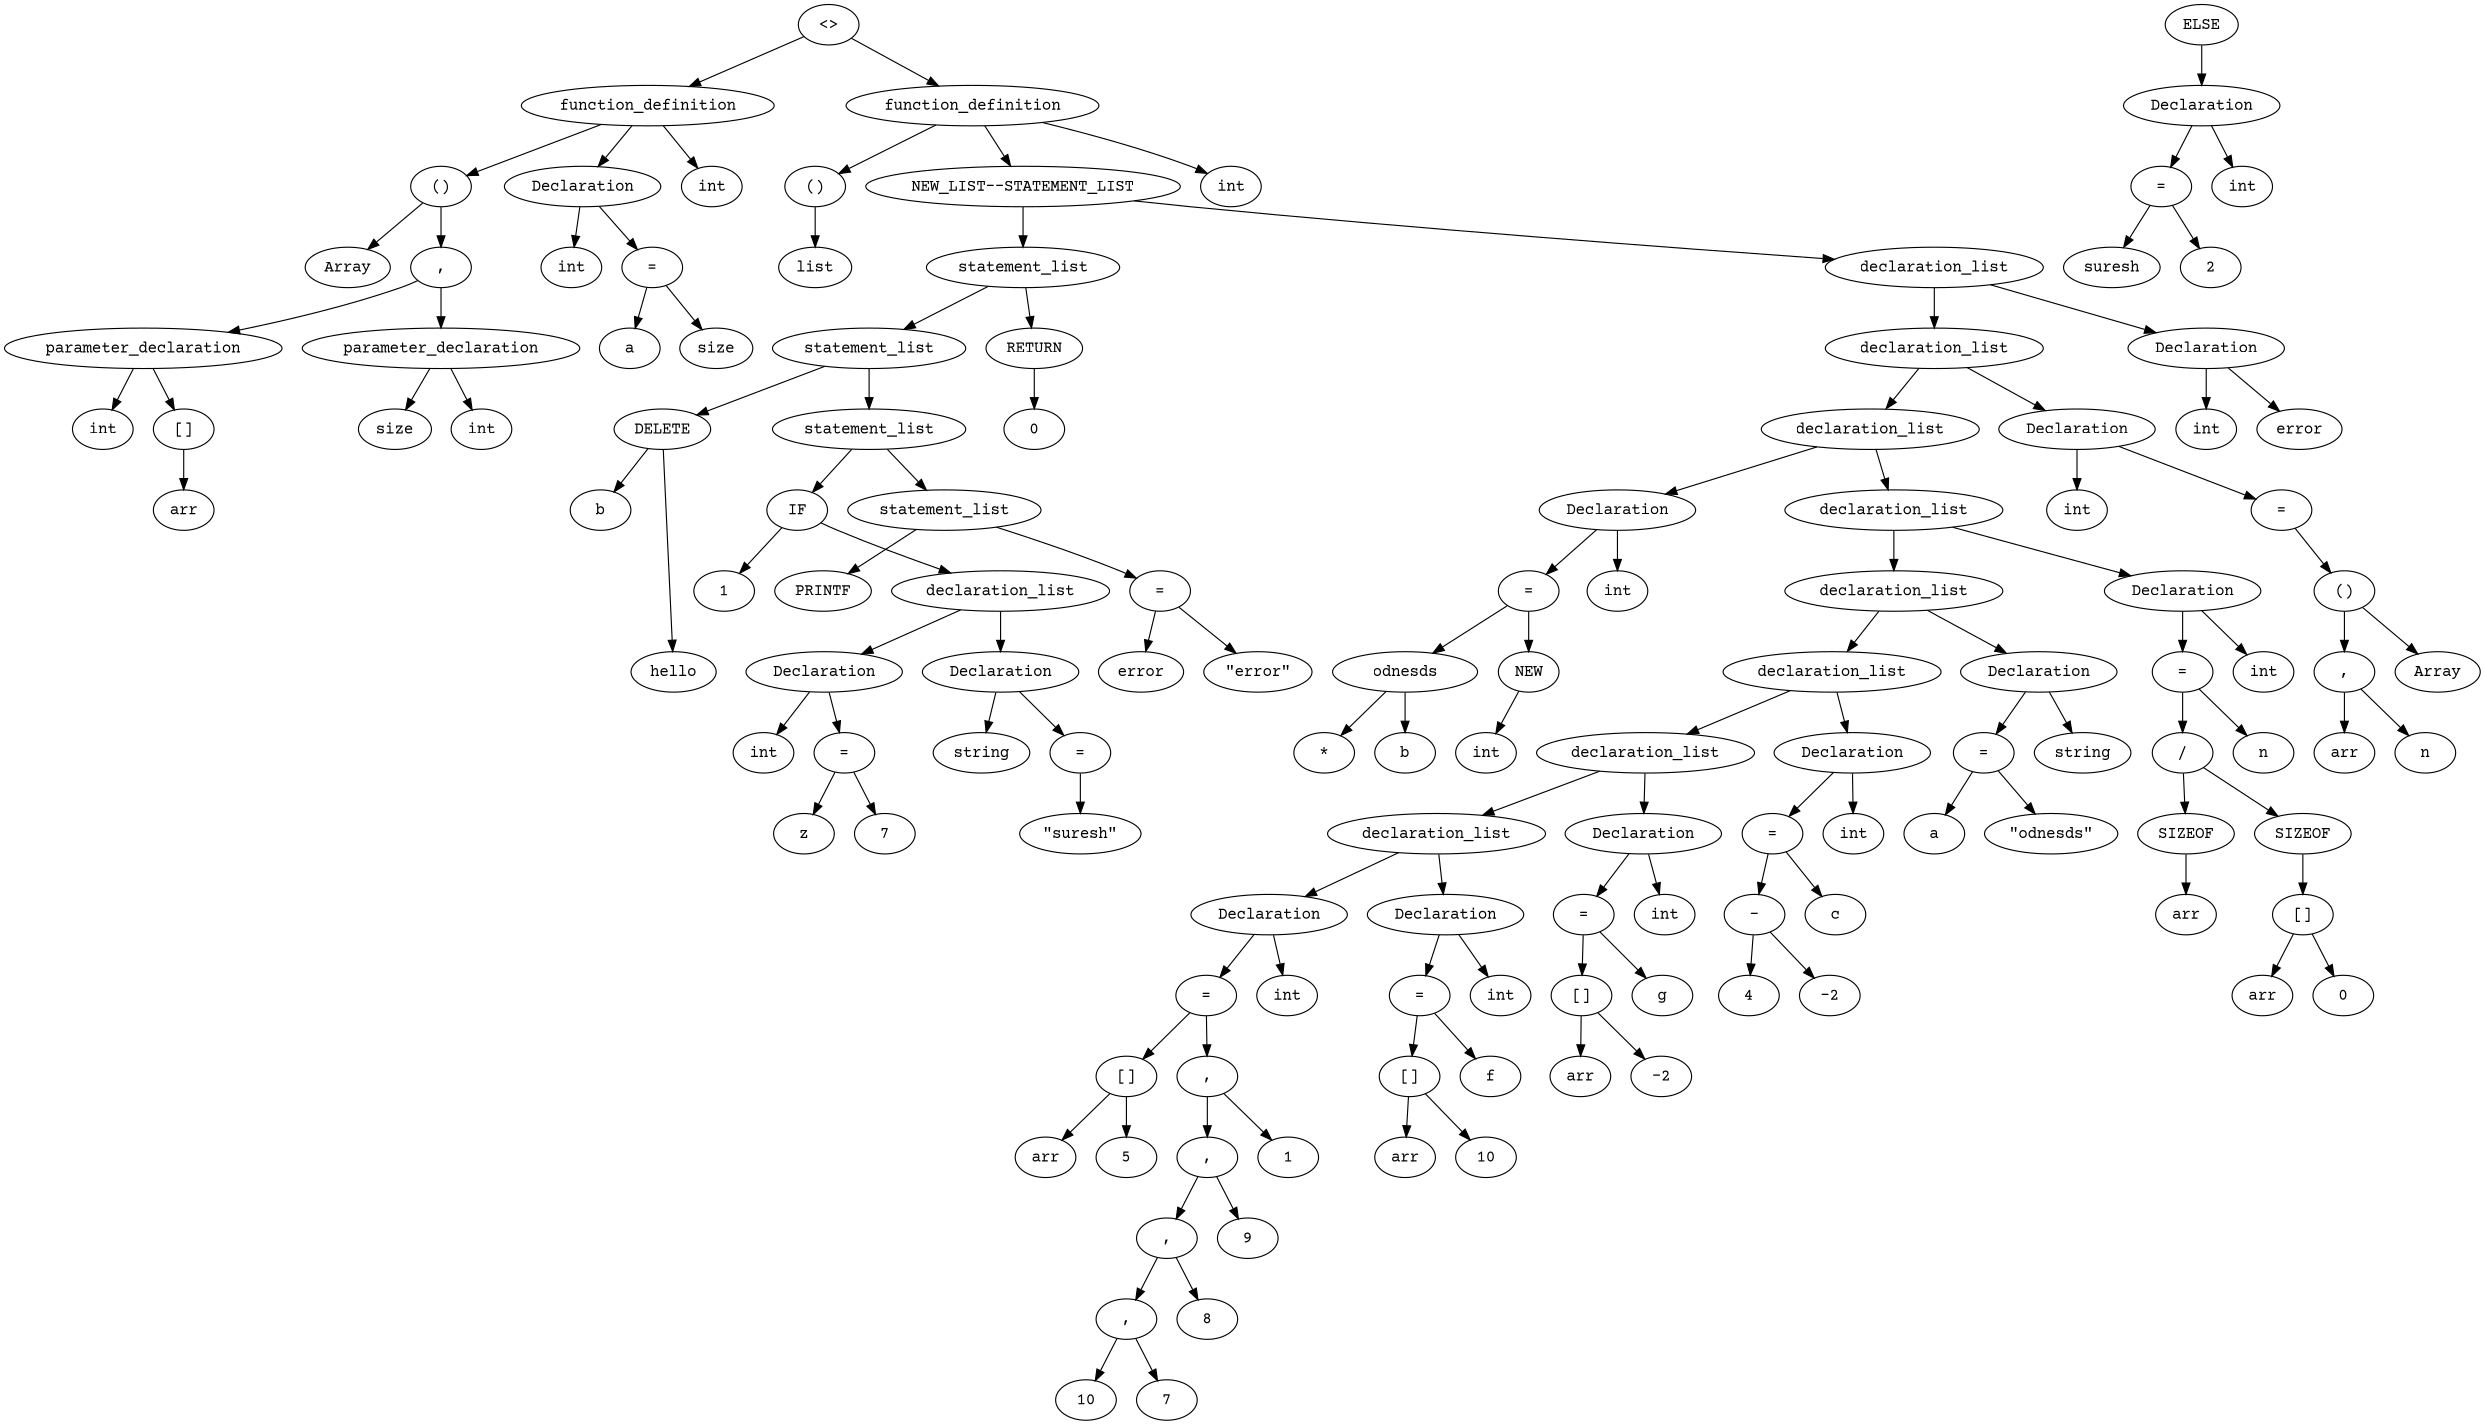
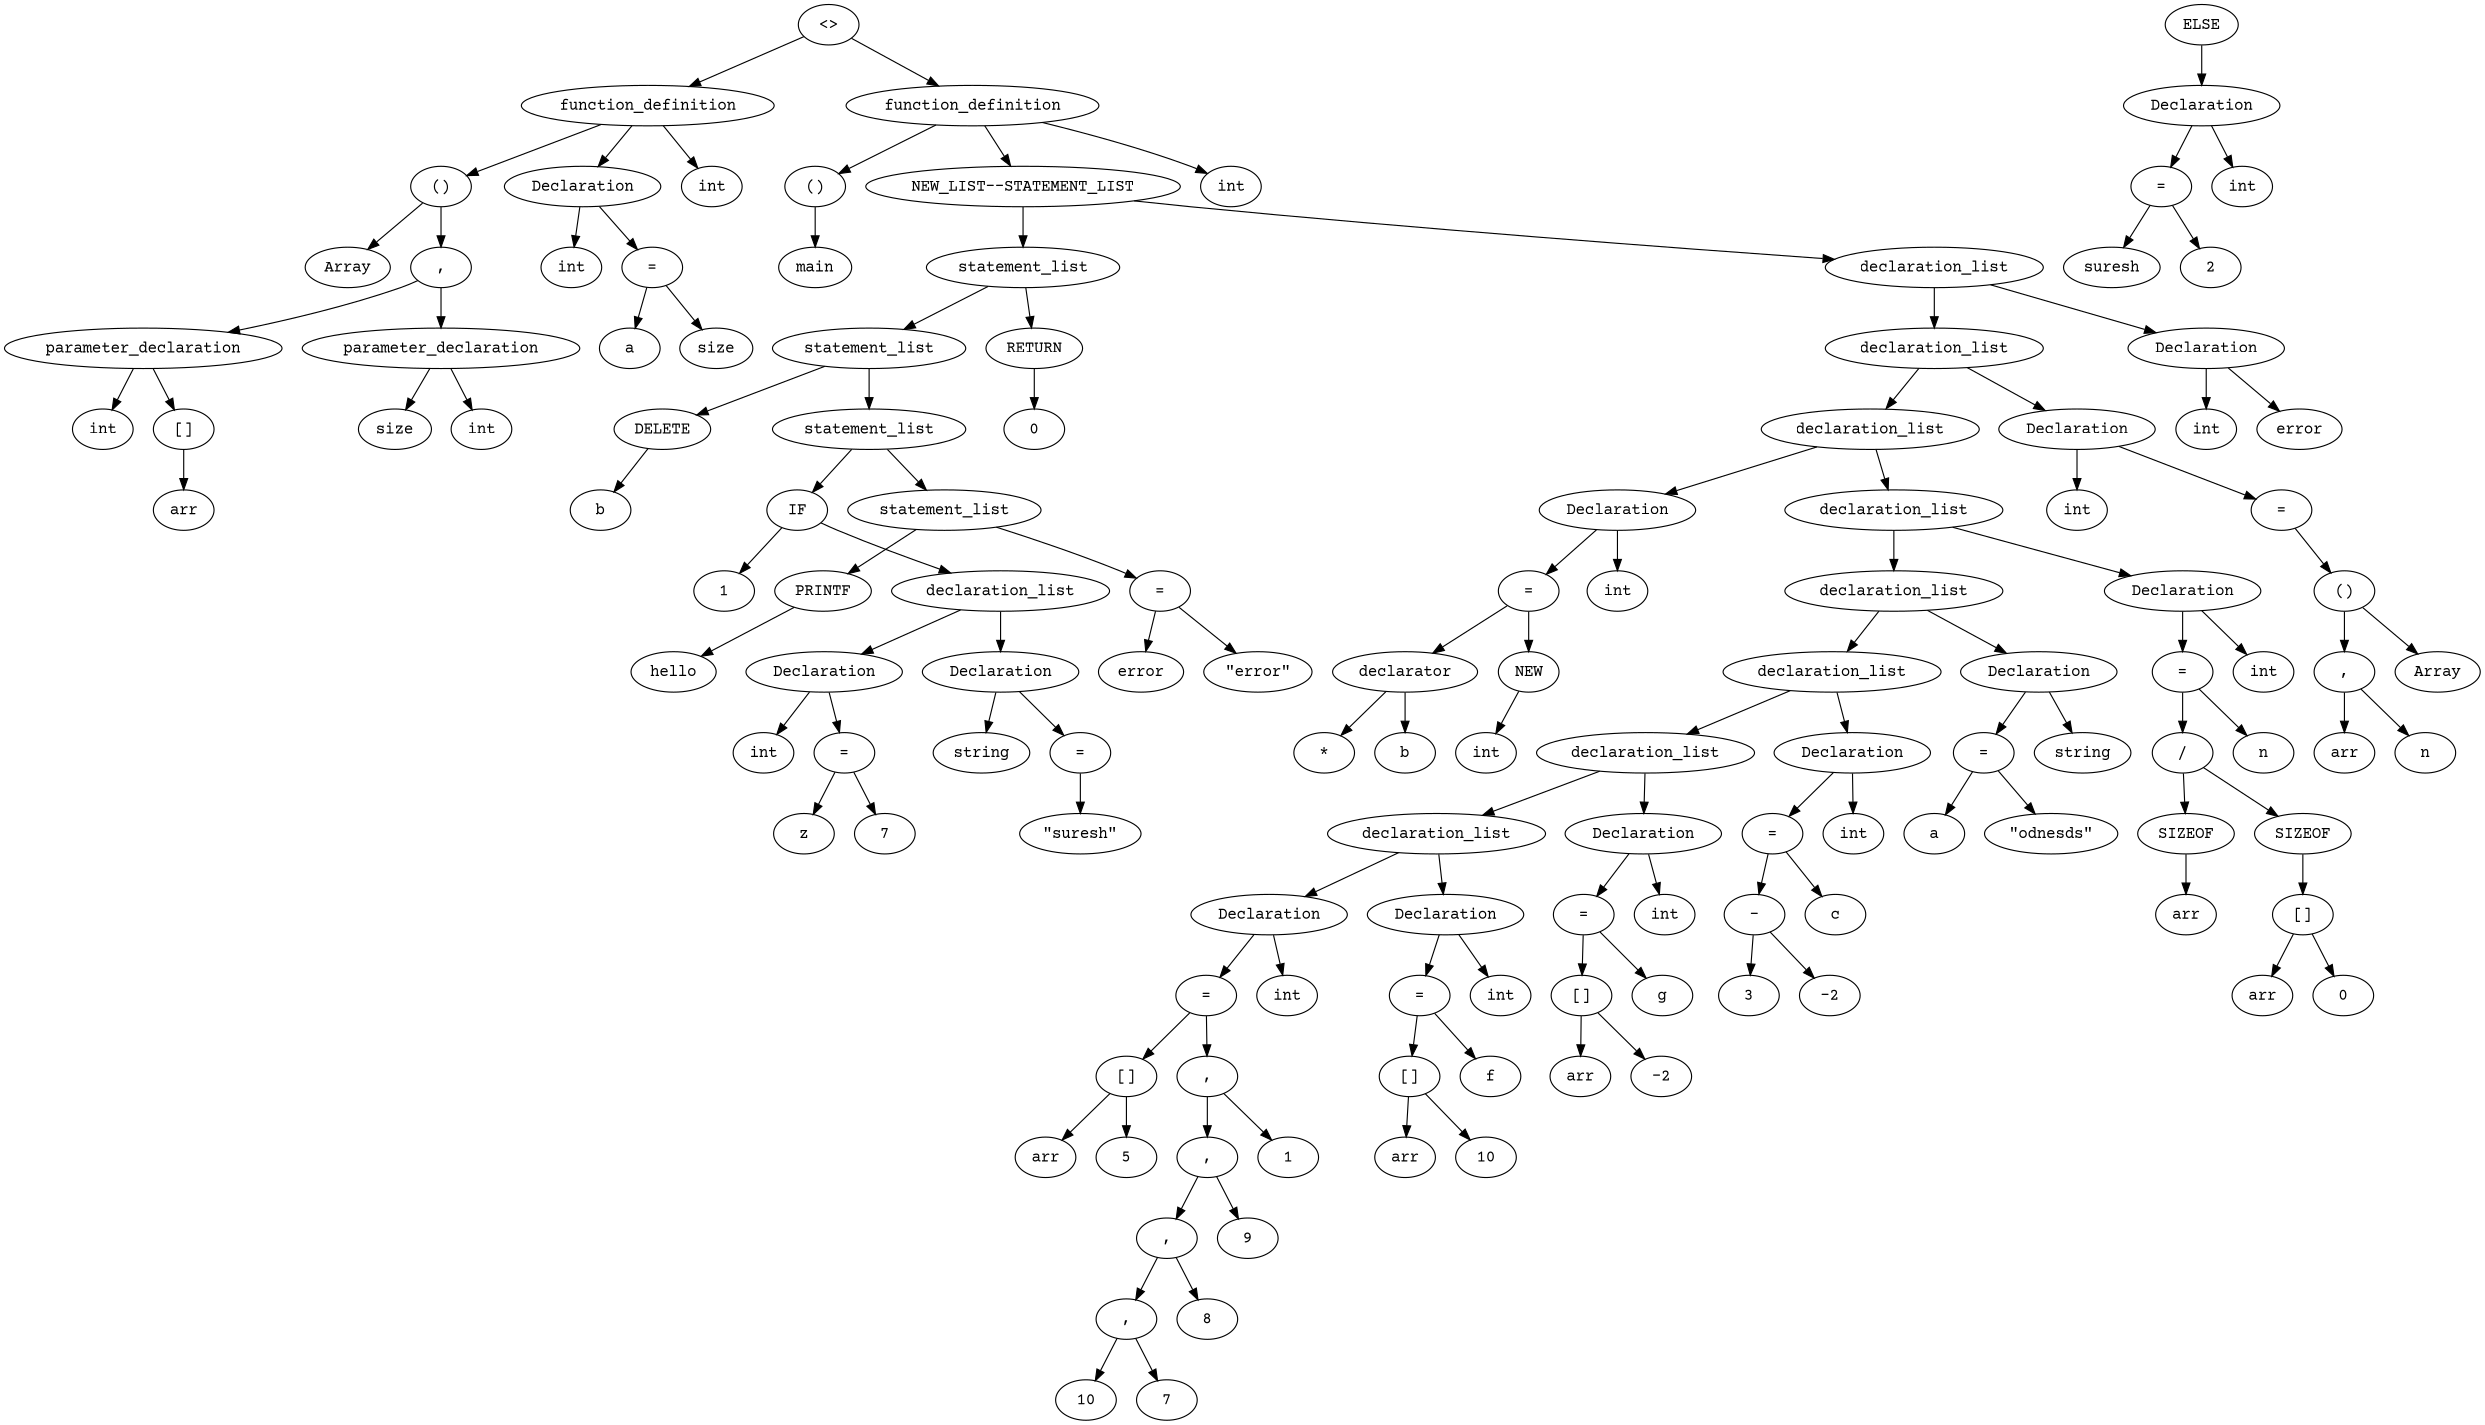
node "list": label "list" -> "main"
edge "DELETE" -> "hello": now "PRINTF" -> "hello"
node "odnesds": label "odnesds" -> "declarator"
node "4": label "4" -> "3"
